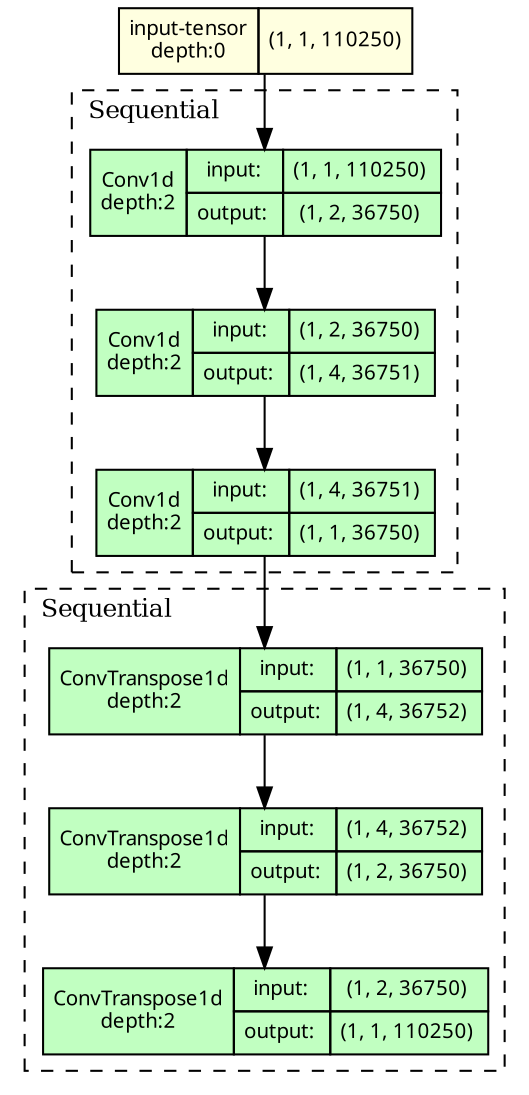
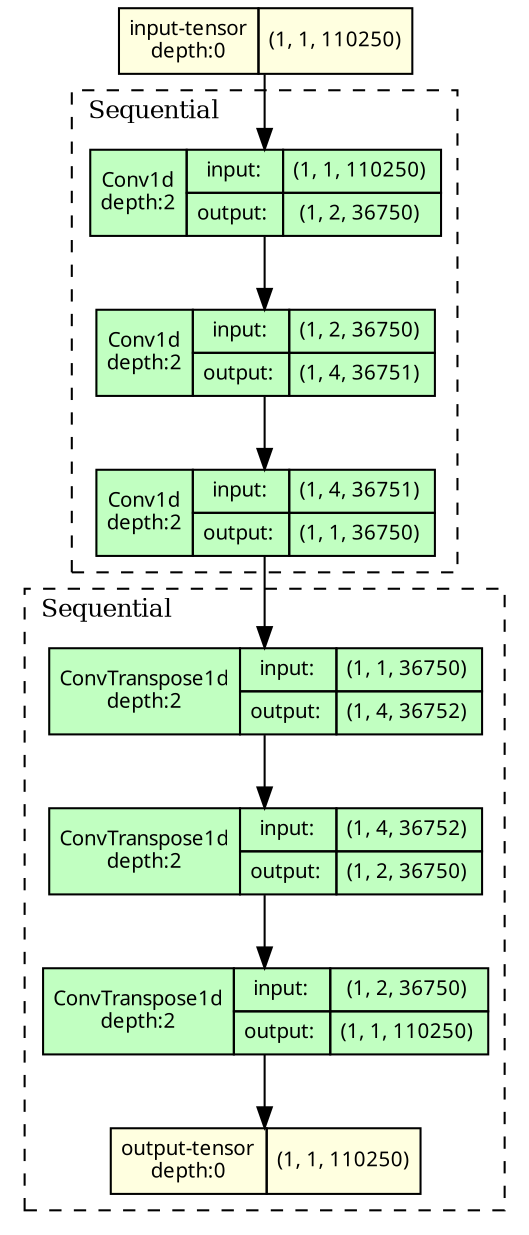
node "output-tensor": added
